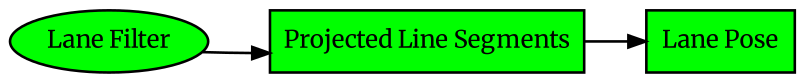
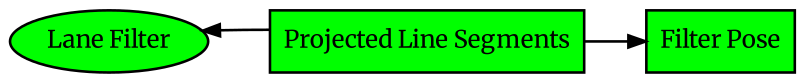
node "Lane Pose": label "Lane Pose" -> "Filter Pose"
edge "Lane Filter" -> "Projected Line Segments": reversed
